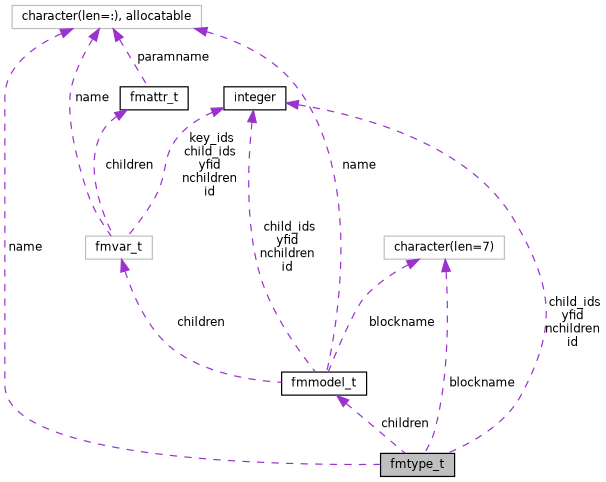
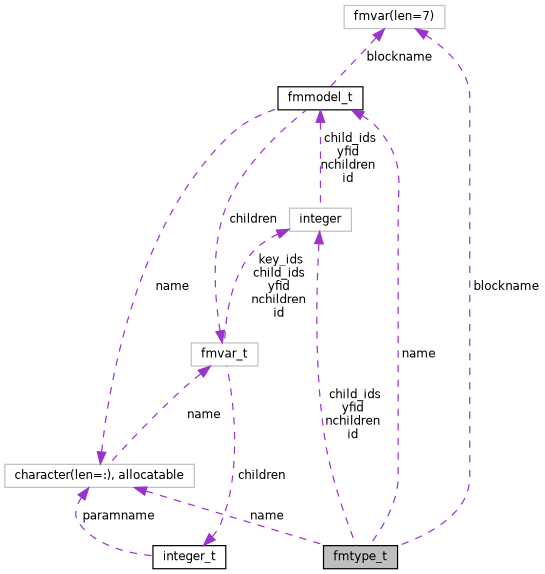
node "fmattr_t": label "fmattr_t" -> "integer_t"
node "integer": color black -> grey75
edge "fmvar_t" -> "character(len=:), allocatable": reversed
node "character(len=7)": label "character(len=7)" -> "fmvar(len=7)"
edge "fmmodel_t" -> "integer": reversed
edge "fmtype_t" -> "fmmodel_t": label " children" -> " name"
